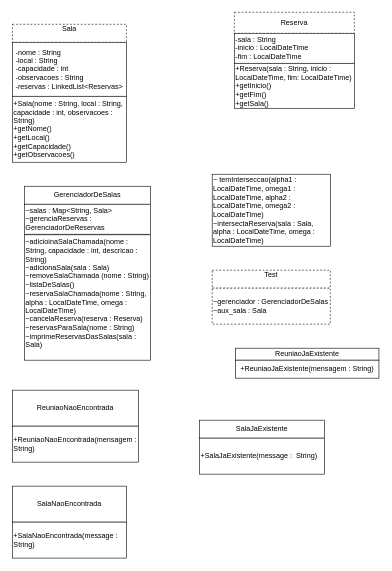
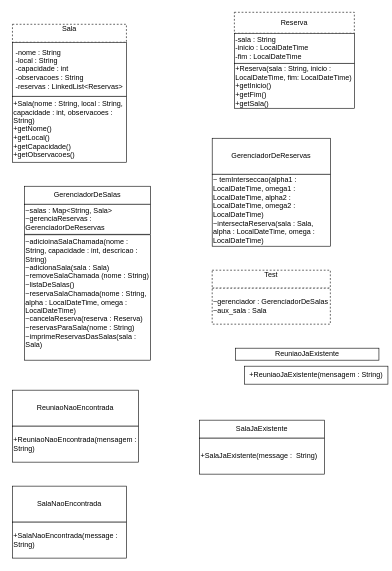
node "GerenciadorDeReservas": added
node "+ReuniaoJaExistente(mensagem : String)": moved (307, 369) -> (316, 375)
